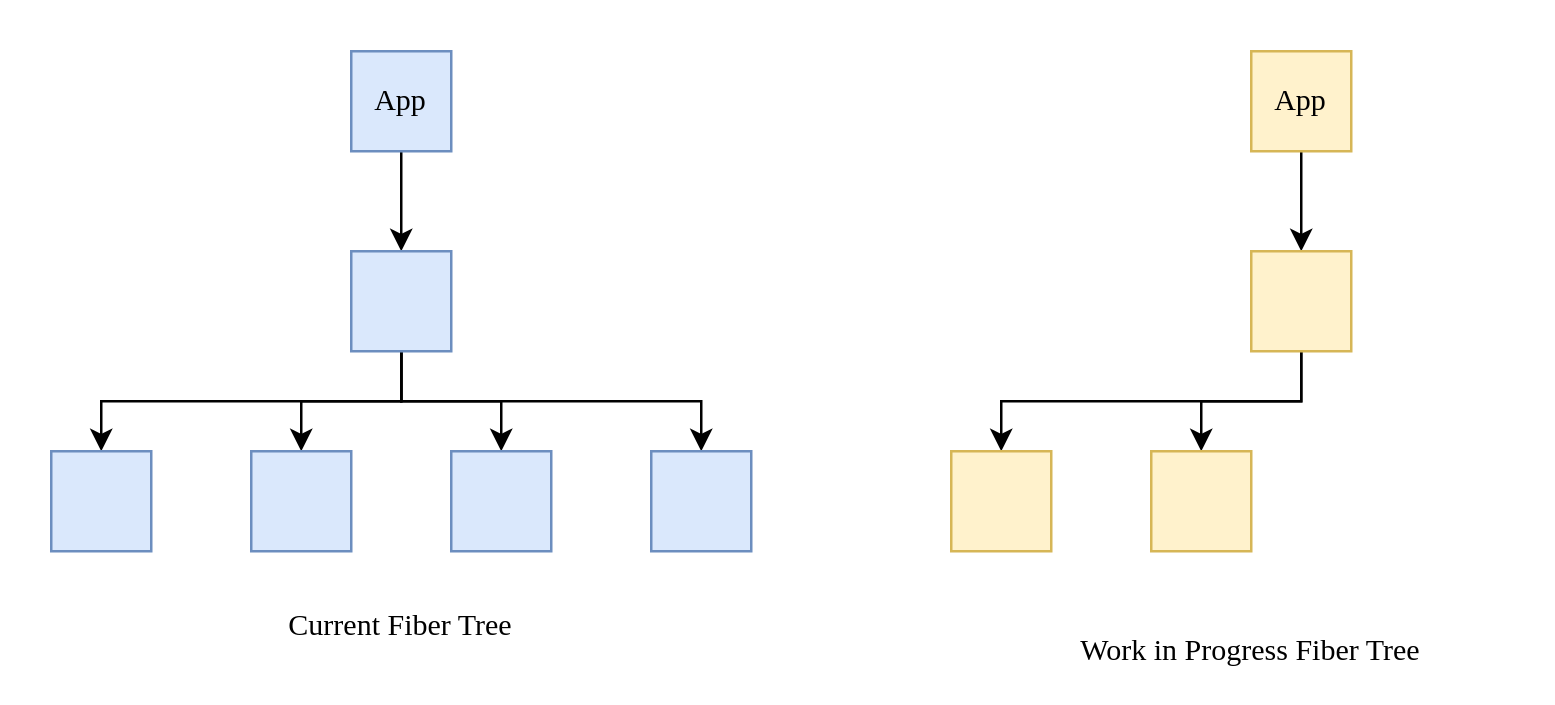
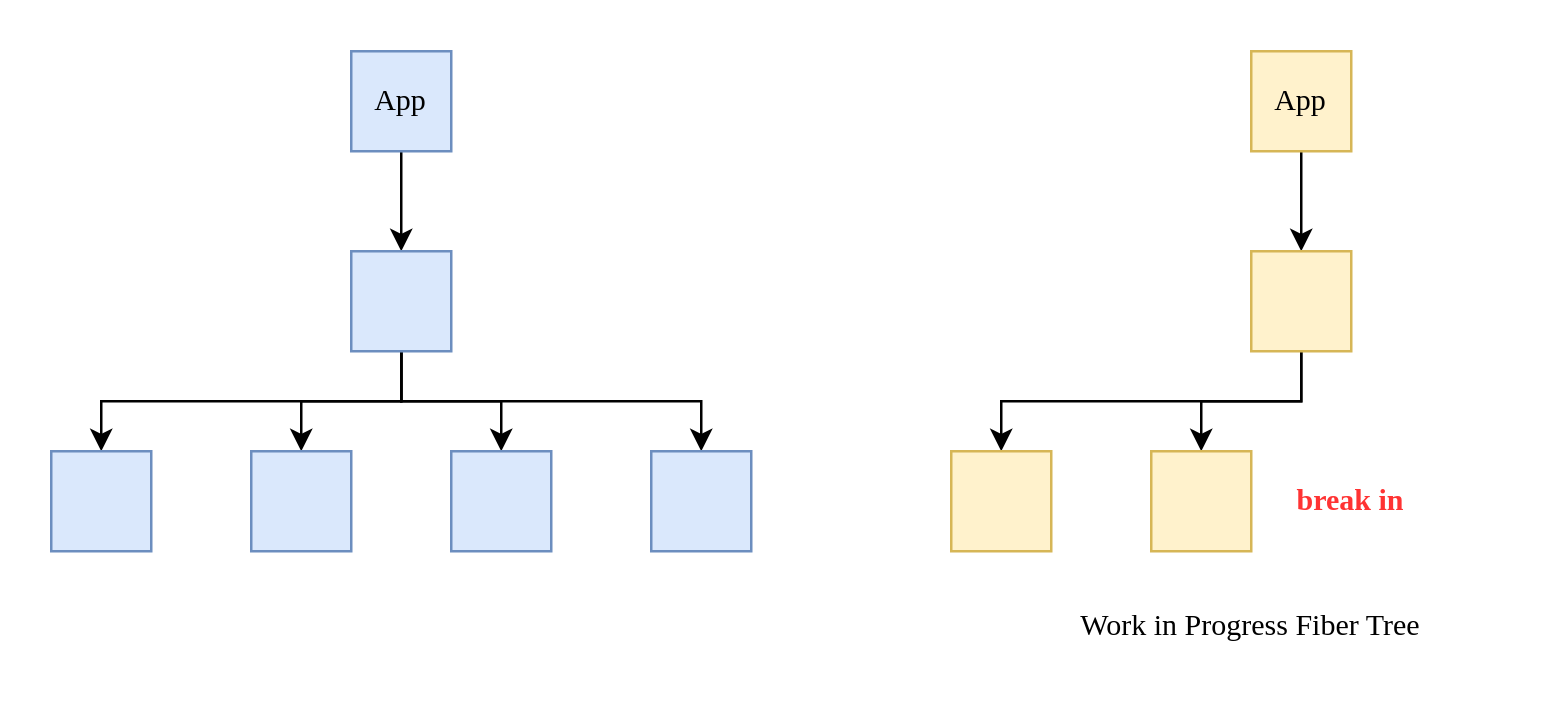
node "break in": added
node "Current Fiber Tree": removed
node "Work in Progress Fiber Tree": moved (1251, 651) -> (1251, 626)
